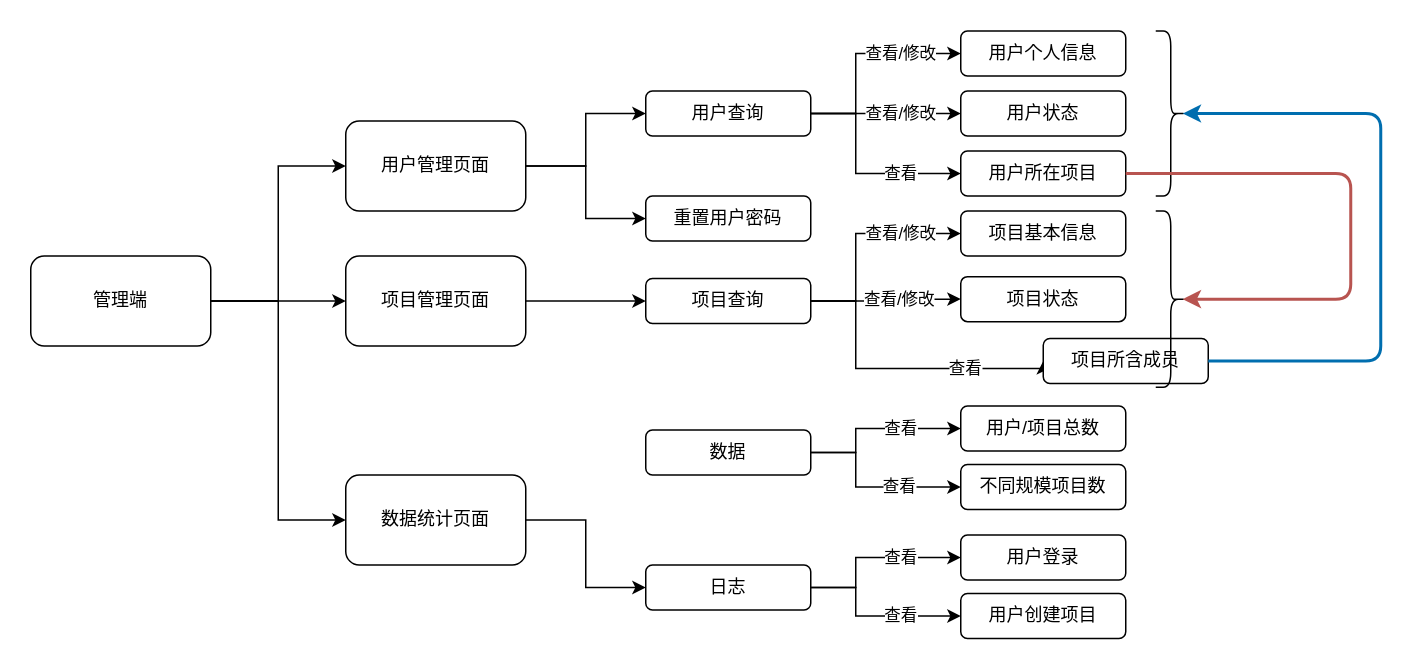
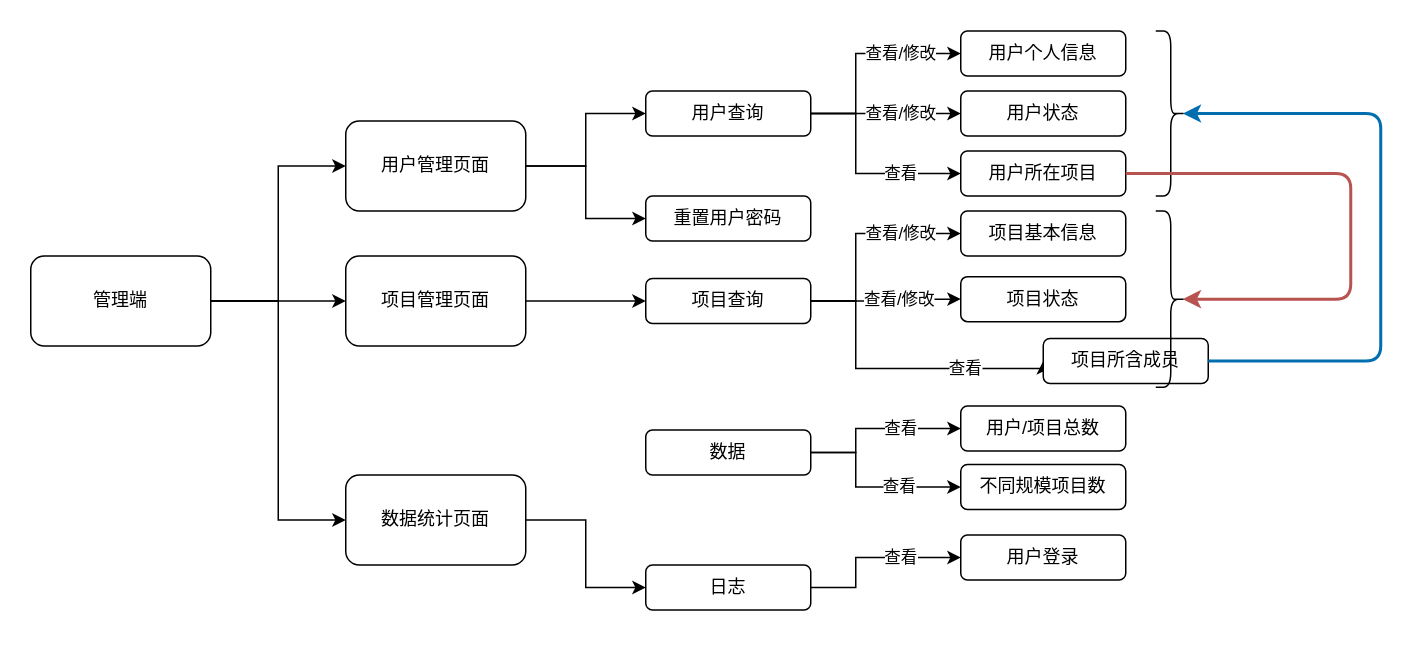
edge "日志" -> "用户创建项目": removed, label "查看"
node "用户创建项目": removed
